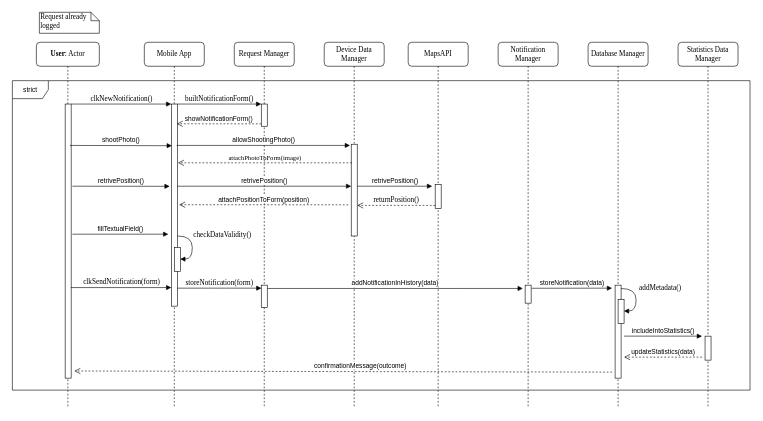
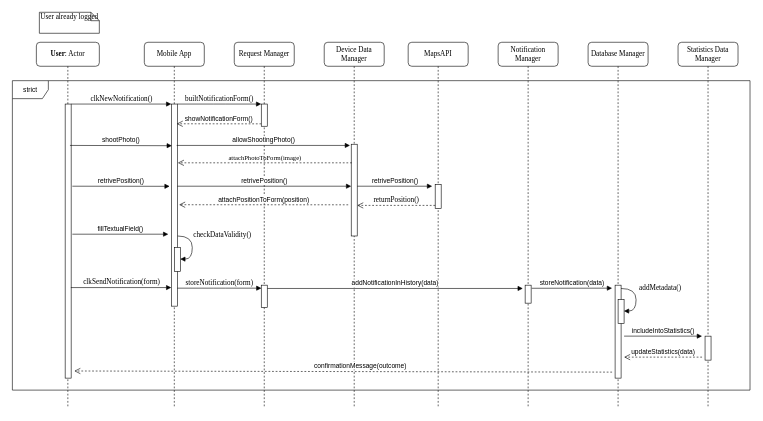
node "Request already logged": label "Request already logged" -> "User already logged"
